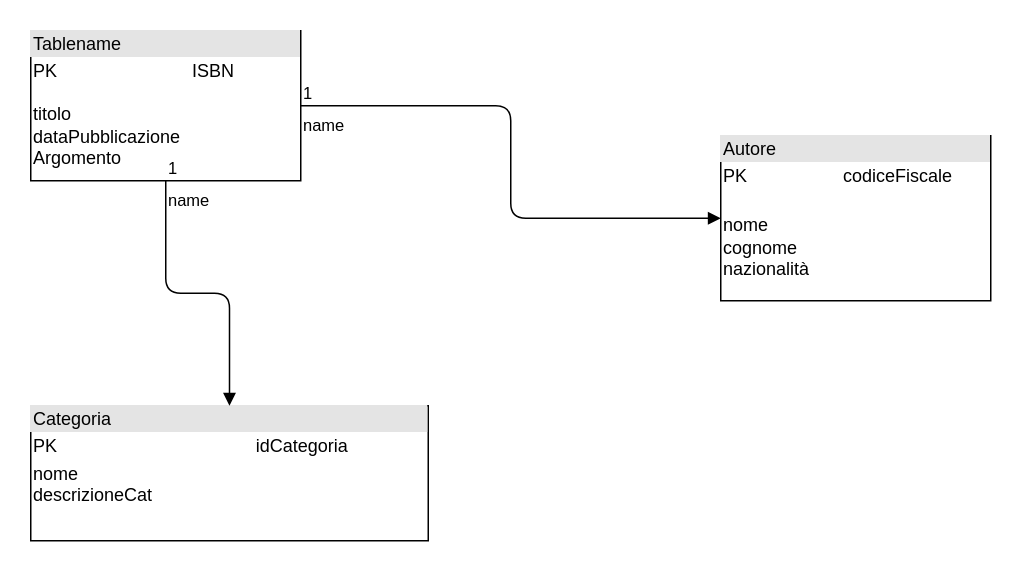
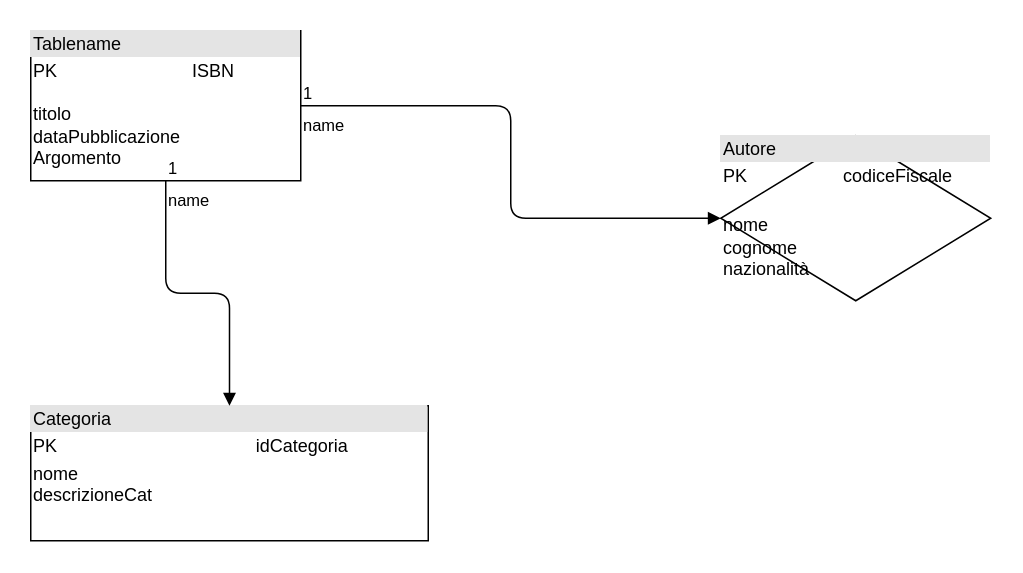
node "Autore PK codiceFiscale nome cognome nazionalità": shape rectangle -> diamond
